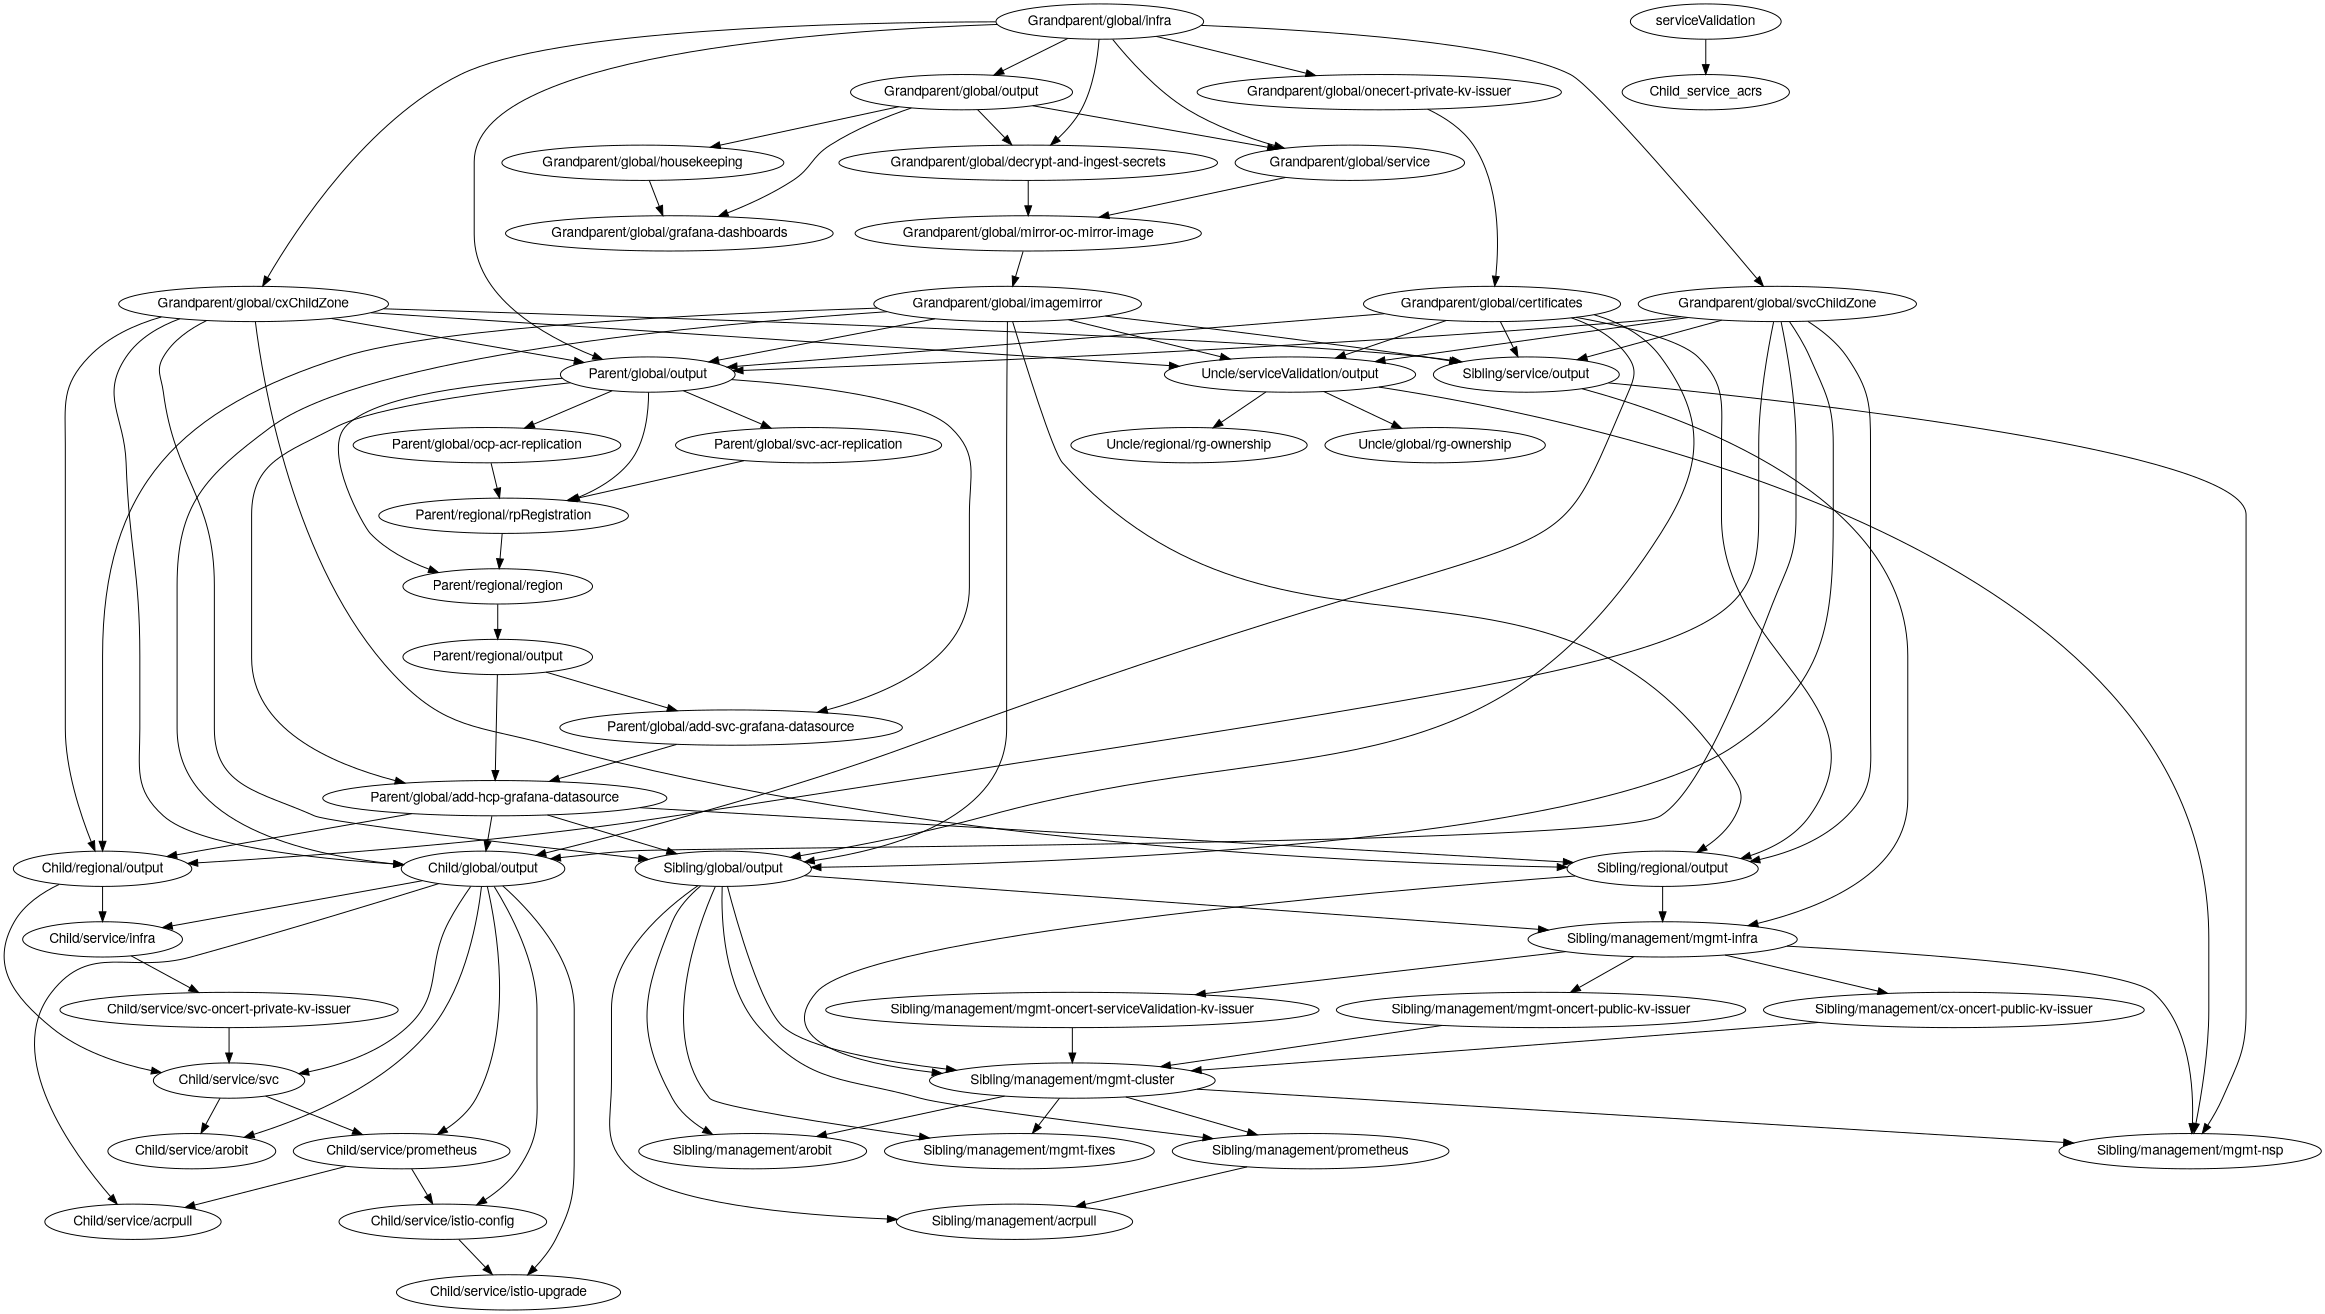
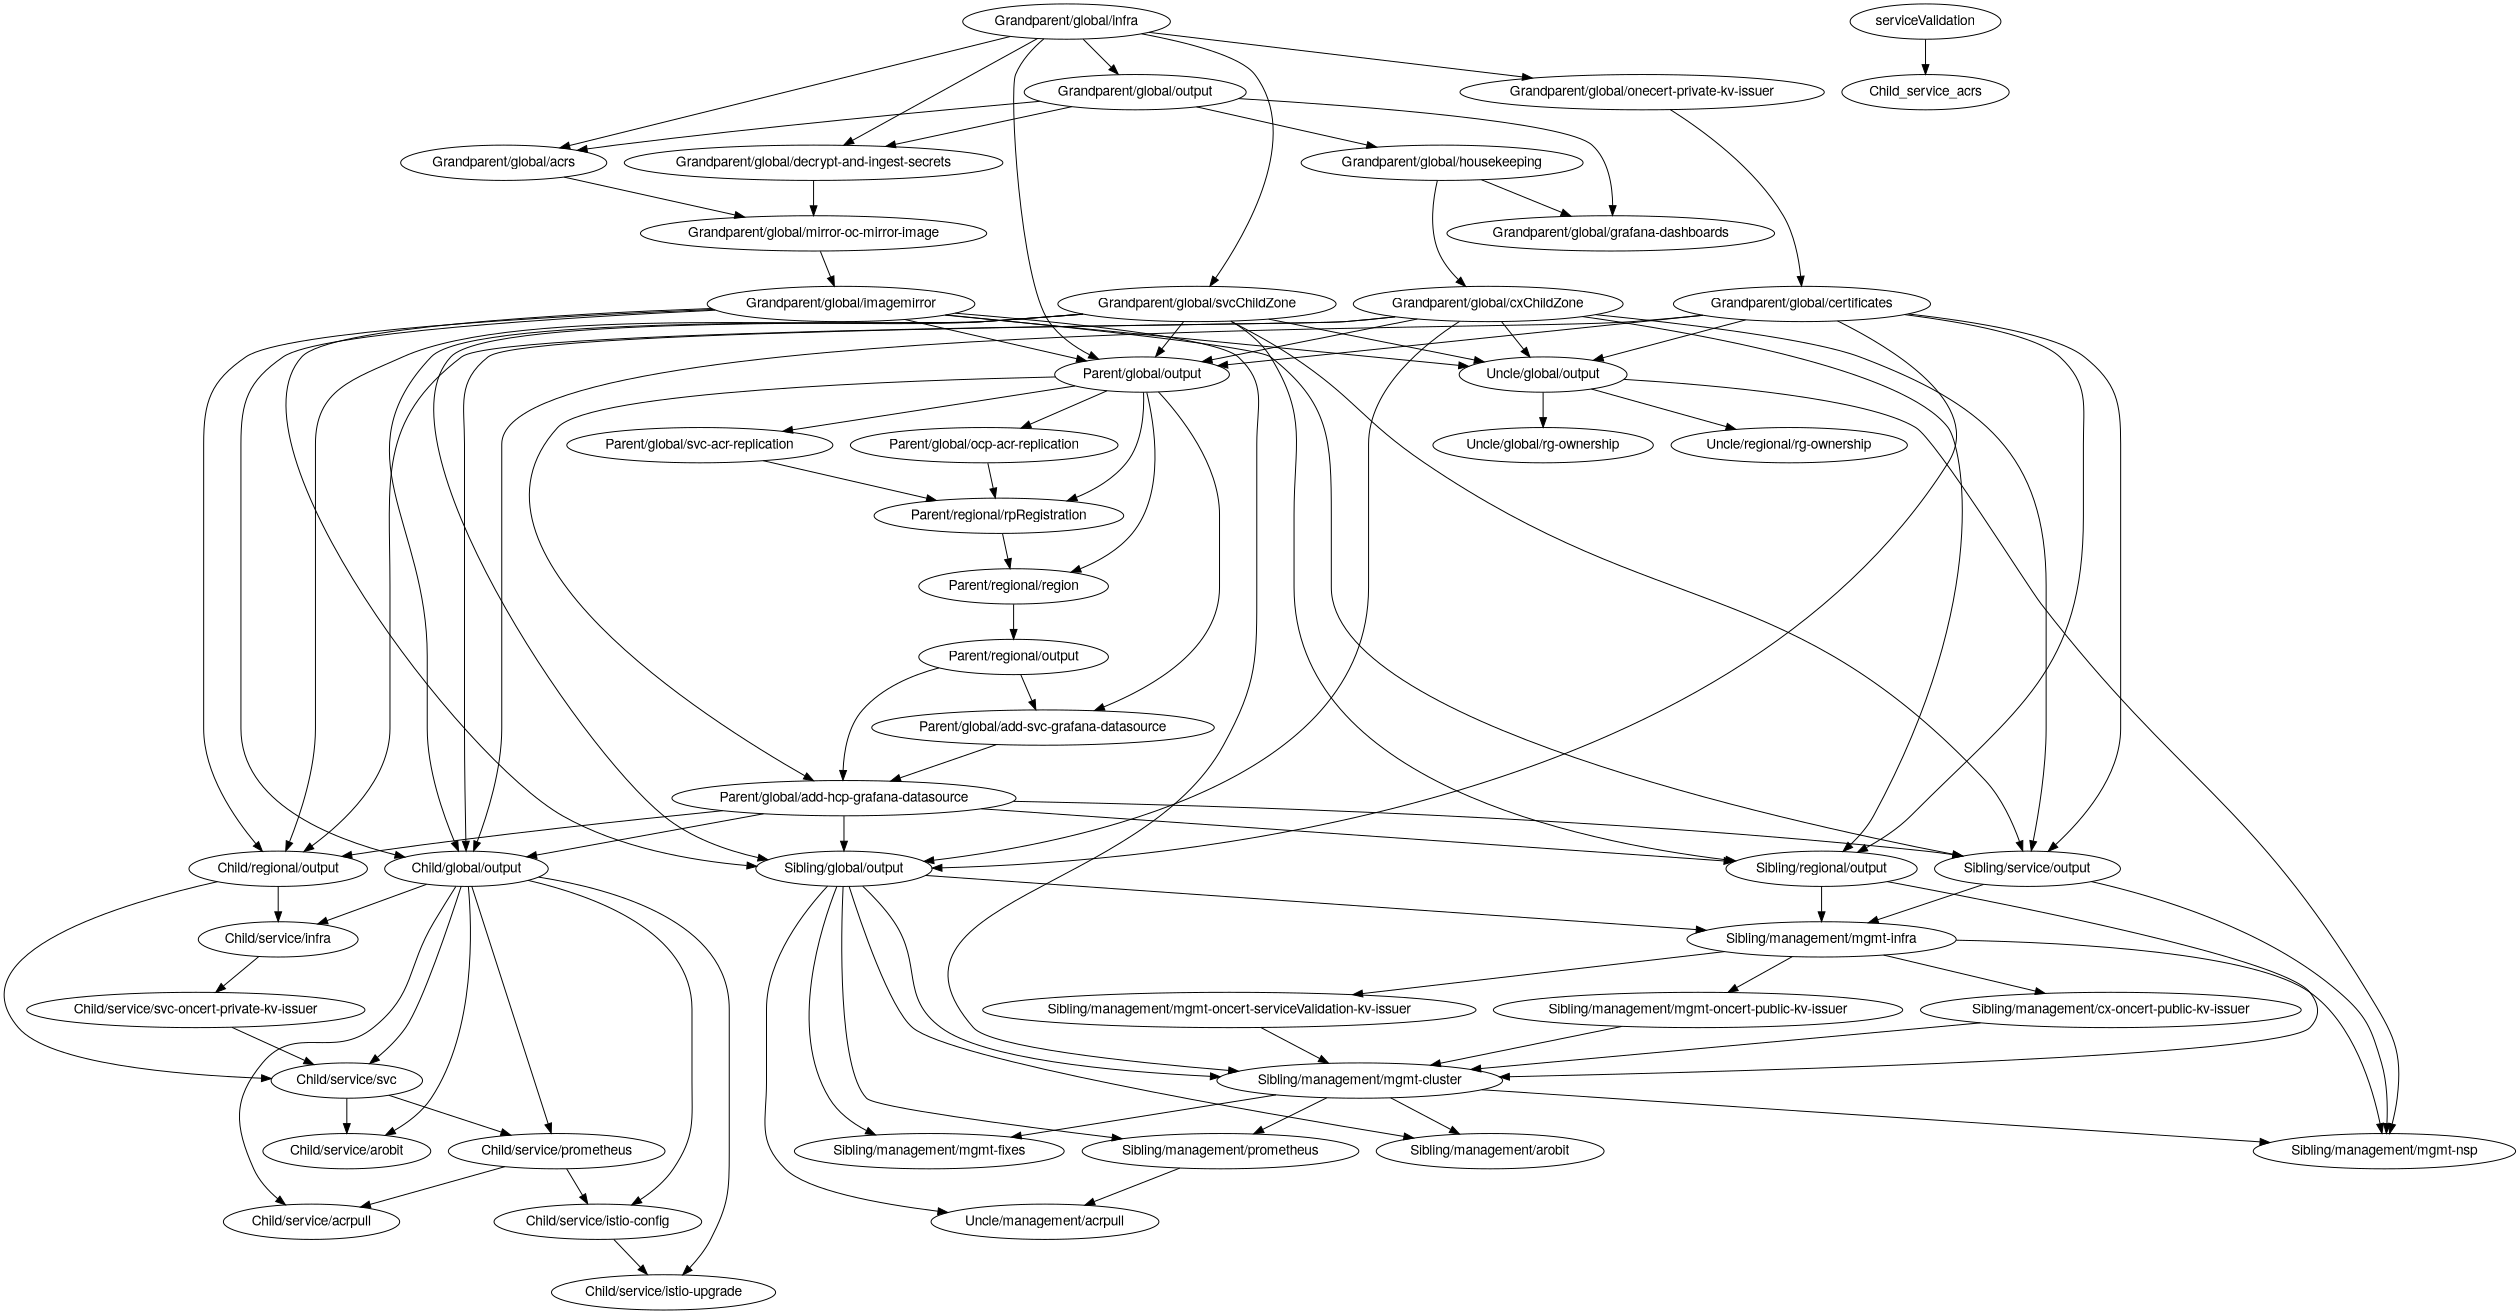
edge "Grandparent/global/infra" -> "Grandparent/global/cxChildZone": now "Grandparent/global/housekeeping" -> "Grandparent/global/cxChildZone"
node "Grandparent/global/service": label "Grandparent/global/service" -> "Grandparent/global/acrs"
node "Uncle/serviceValidation/output": label "Uncle/serviceValidation/output" -> "Uncle/global/output"
edge "Grandparent/global/imagemirror" -> "Sibling/regional/output": now "Grandparent/global/imagemirror" -> "Sibling/management/mgmt-cluster"
edge "Parent/global/add-hcp-grafana-datasource" -> "Sibling/service/output": added
node "Sibling/management/acrpull": label "Sibling/management/acrpull" -> "Uncle/management/acrpull"
